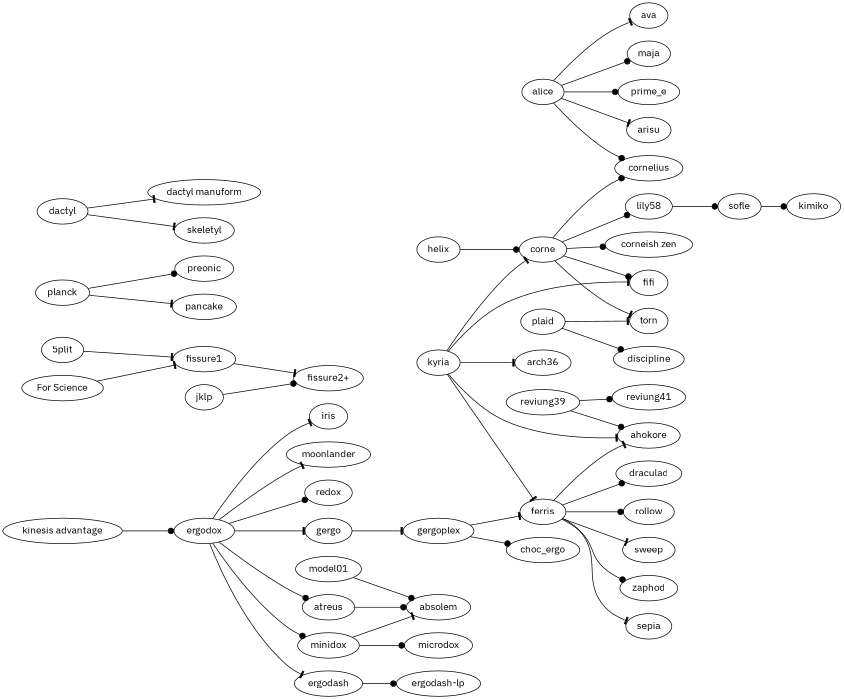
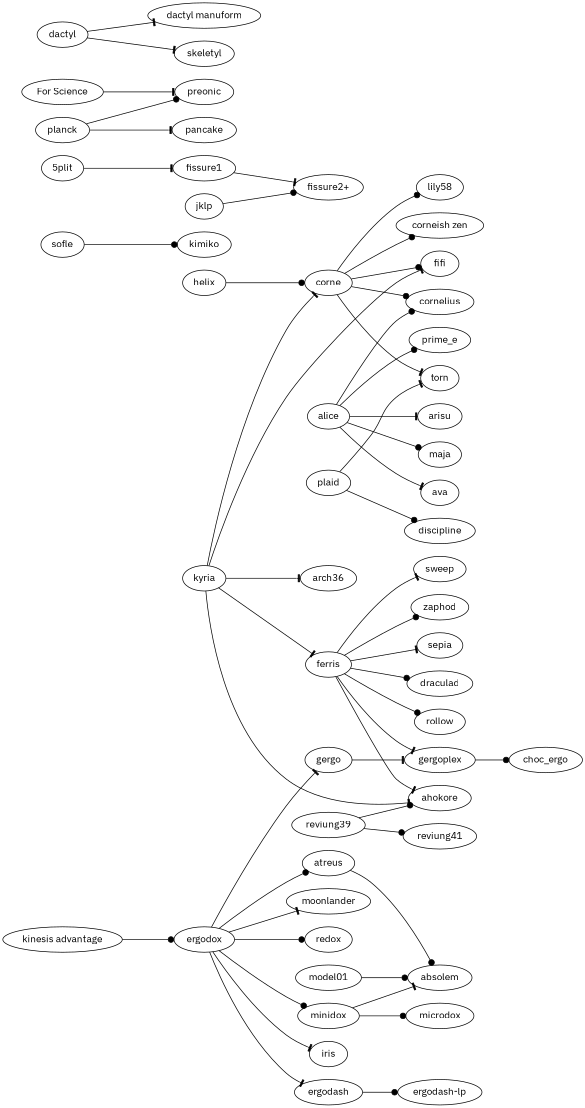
edge "lily58" -> "sofle": removed
edge "For Science" -> "fissure1": now "For Science" -> "preonic"
edge "gergoplex" -> "ferris": reversed
